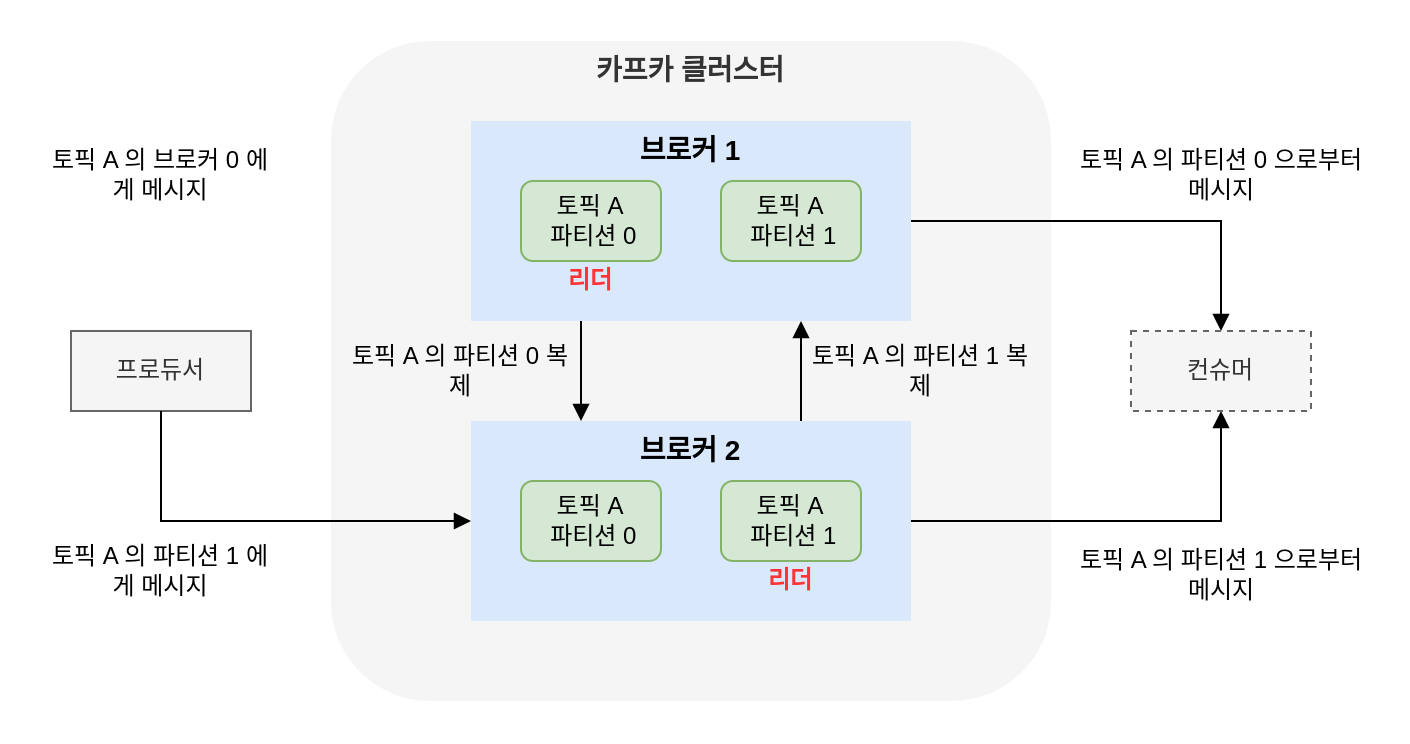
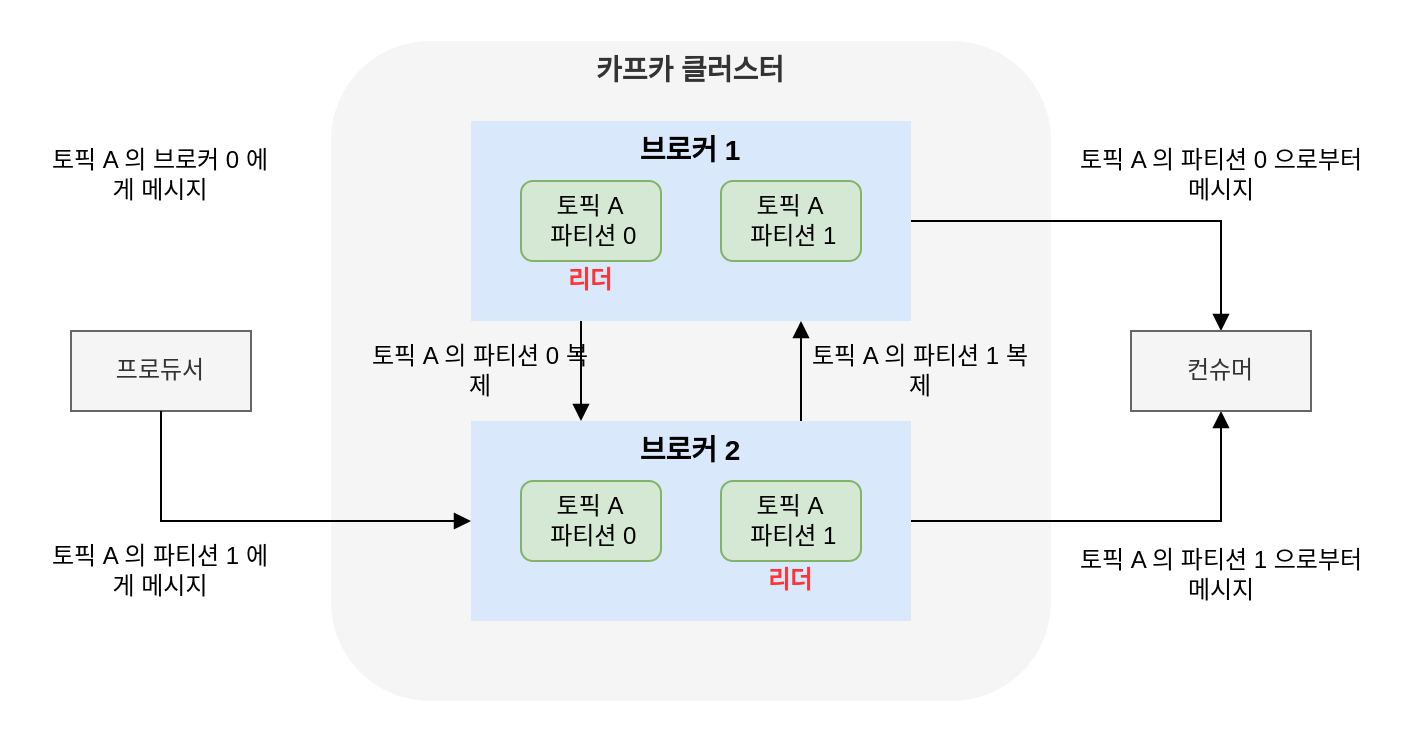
node "토픽 A 의 파티션 0 복제": moved (461, 371) -> (481, 371)
node "컨슈머": style dashed -> solid
